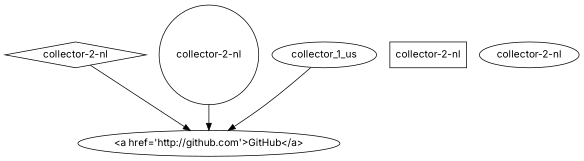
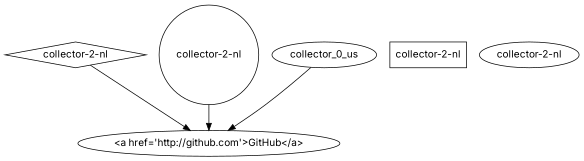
node "collector_1_us": label "collector_1_us" -> "collector_0_us"
